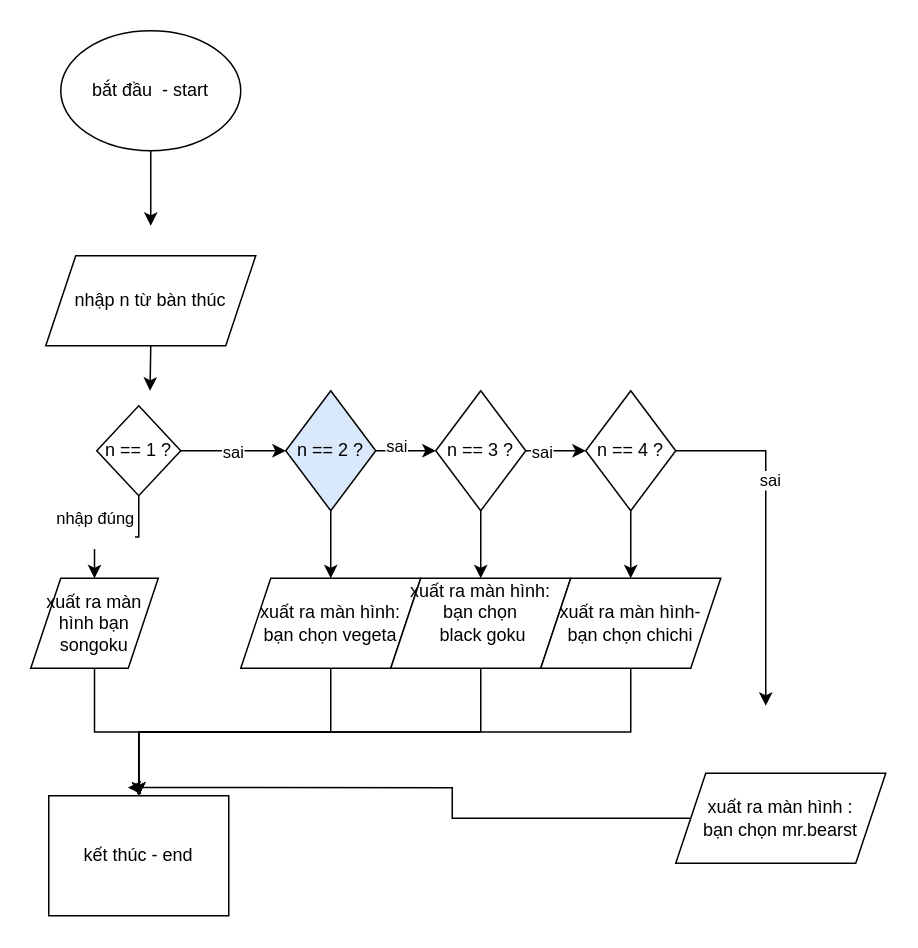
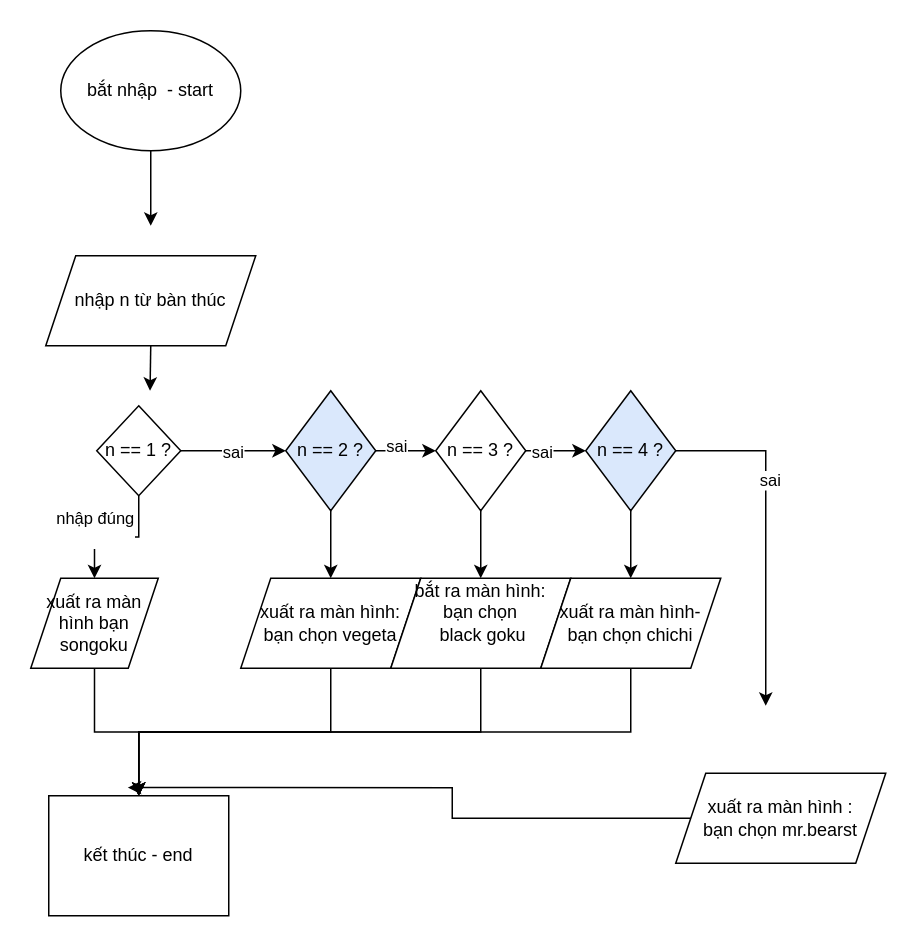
node "bắt đầu - start": label "bắt đầu - start" -> "bắt nhập - start"
node "n == 4 ?": fillcolor #ffffff -> #dae8fc
node "xuất ra màn hình: bạn chọn black goku": label "xuất ra màn hình: bạn chọn black goku" -> "bắt ra màn hình: bạn chọn black goku"
